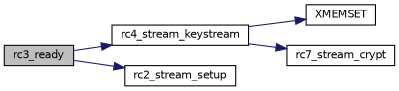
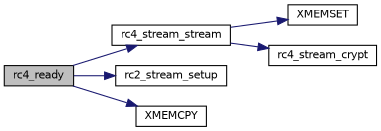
node "rc4_stream_keystream": label "rc4_stream_keystream" -> "rc4_stream_stream"
node "rc3_ready": label "rc3_ready" -> "rc4_ready"
node "rc7_stream_crypt": label "rc7_stream_crypt" -> "rc4_stream_crypt"
node "XMEMCPY": added
